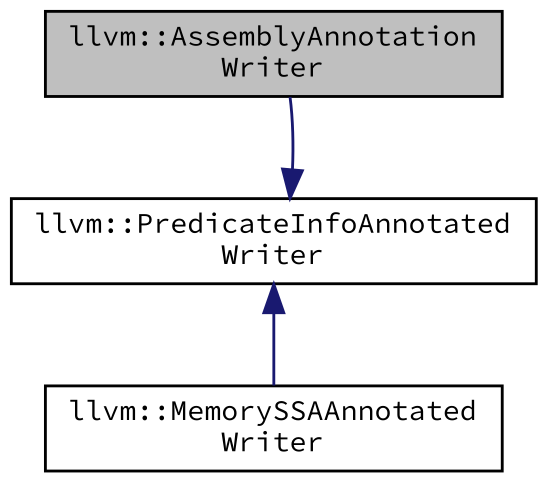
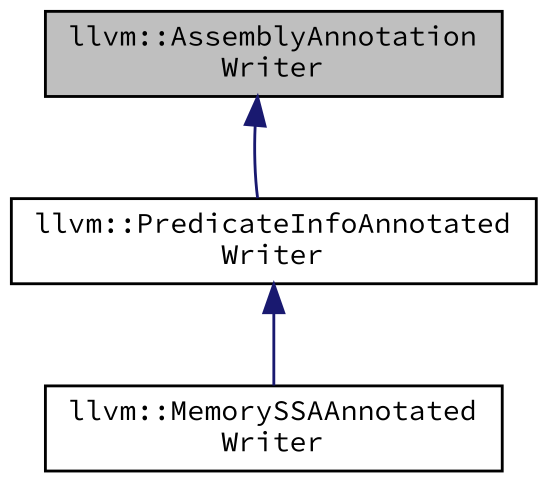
edge "llvm::AssemblyAnnotation Writer" -> "llvm::PredicateInfoAnnotated Writer": reversed
